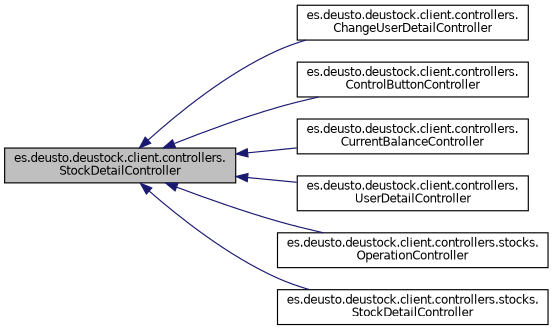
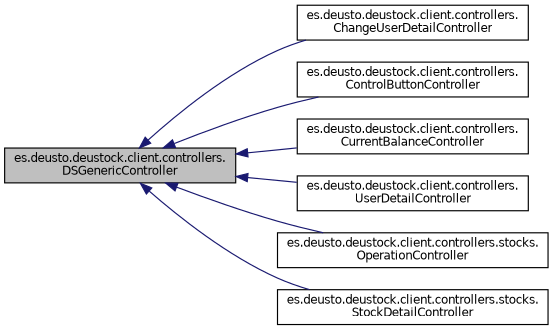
node "es.deusto.deustock.client.controllers. StockDetailController": label "es.deusto.deustock.client.controllers. StockDetailController" -> "es.deusto.deustock.client.controllers. DSGenericController"
